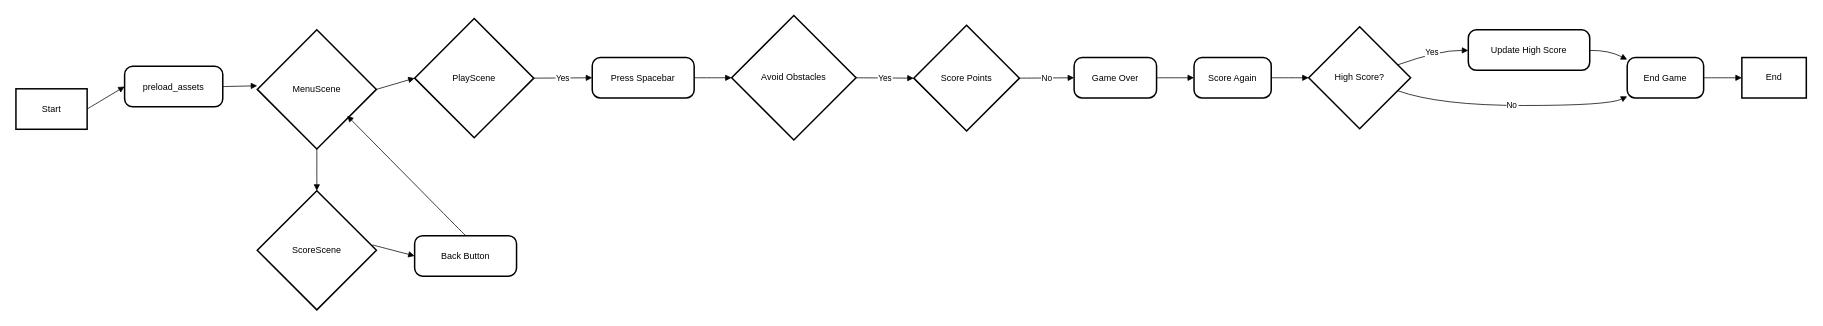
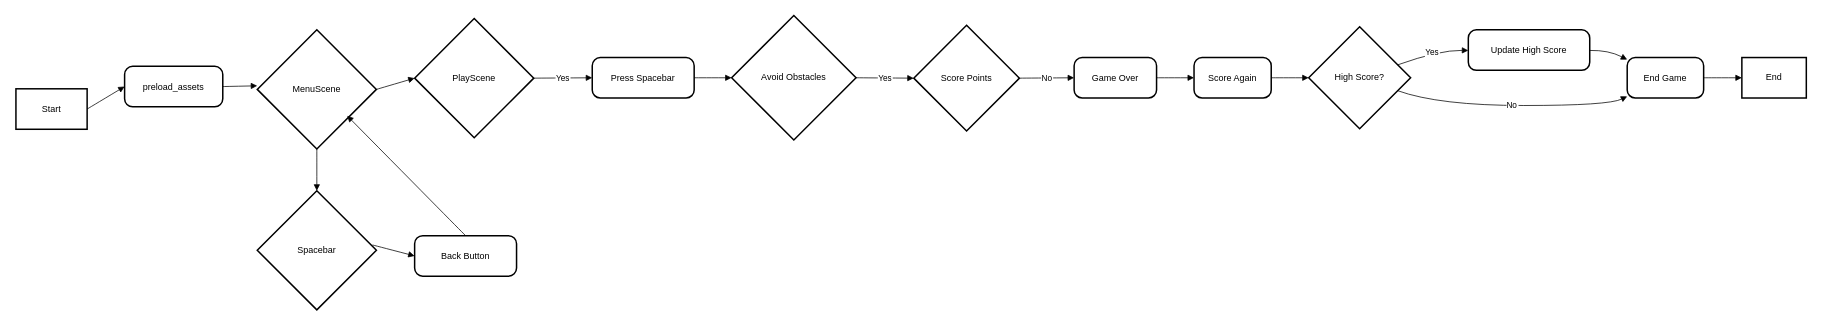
node "ScoreScene": label "ScoreScene" -> "Spacebar"
